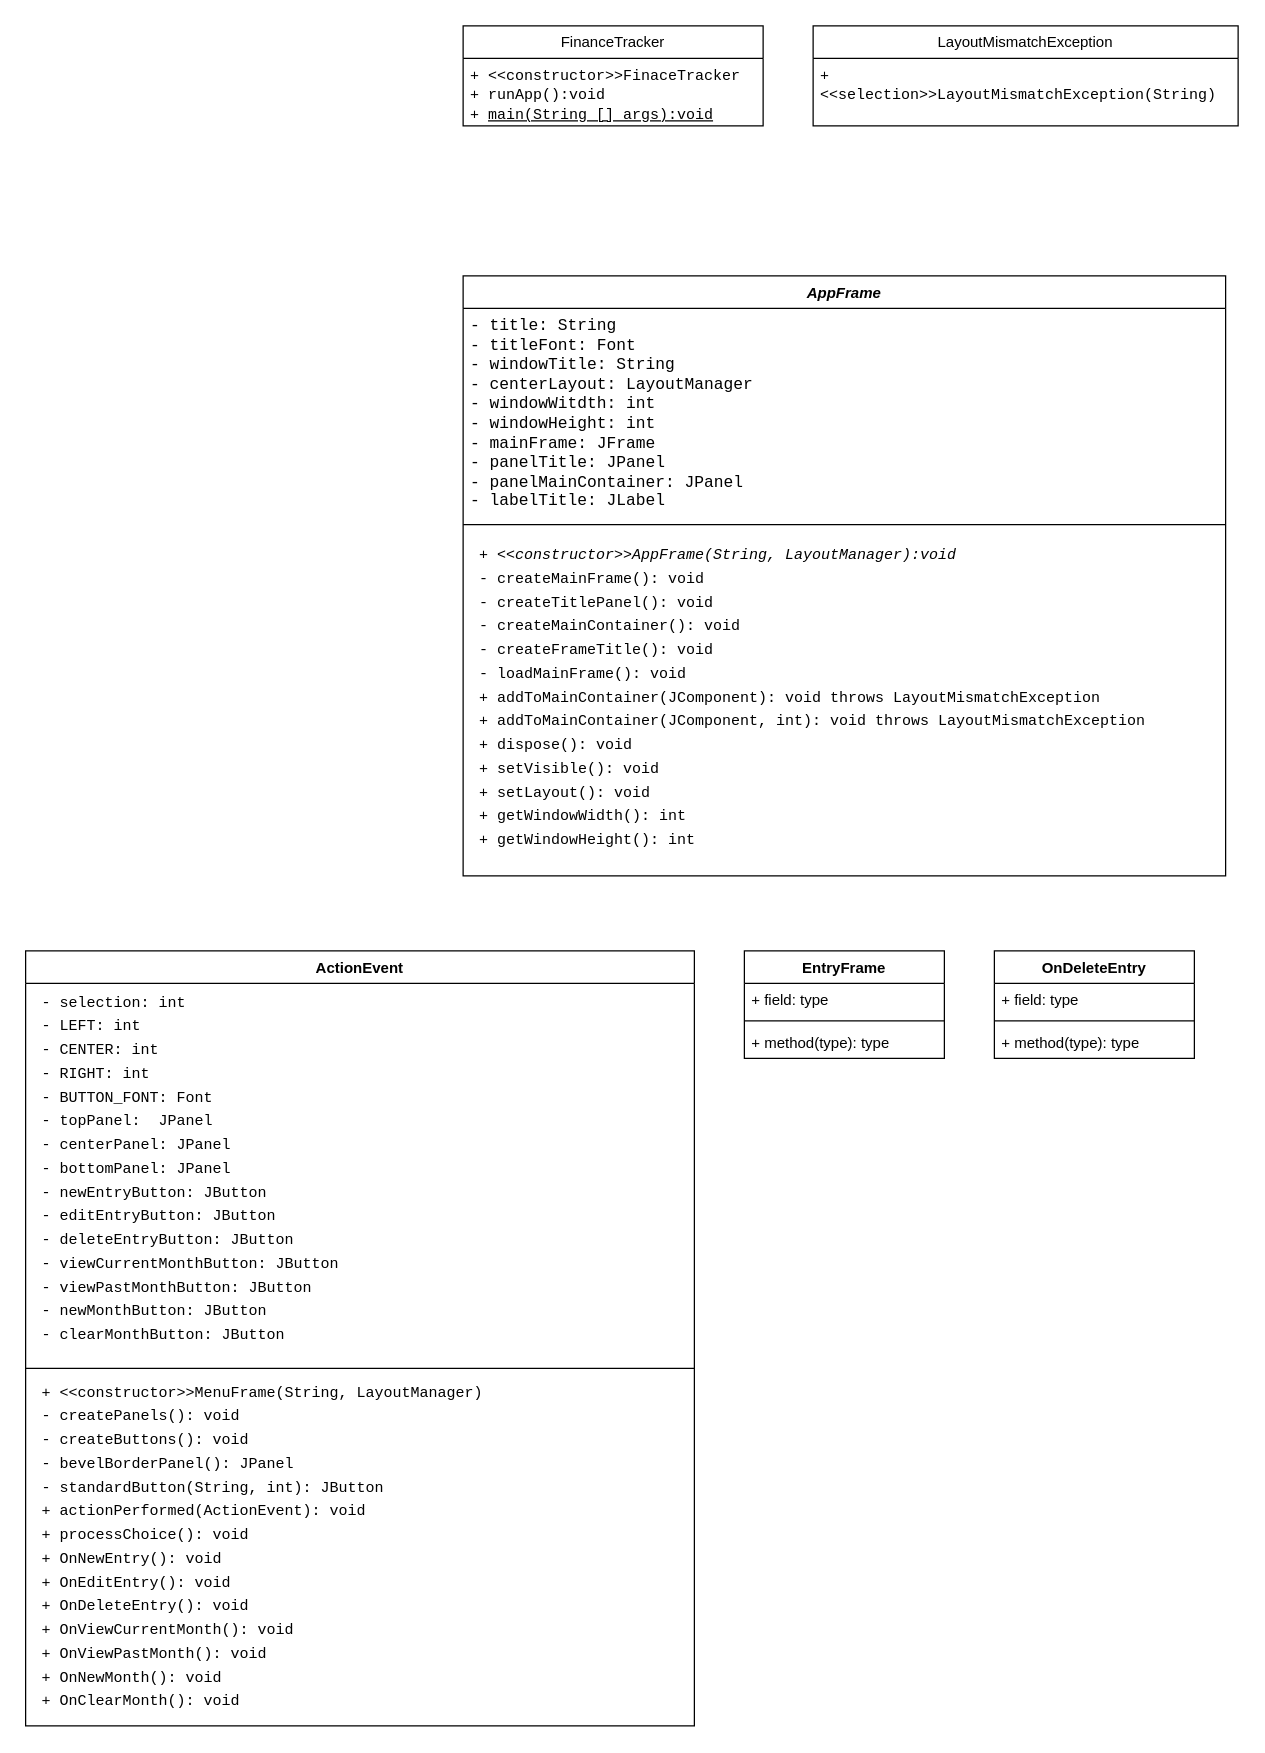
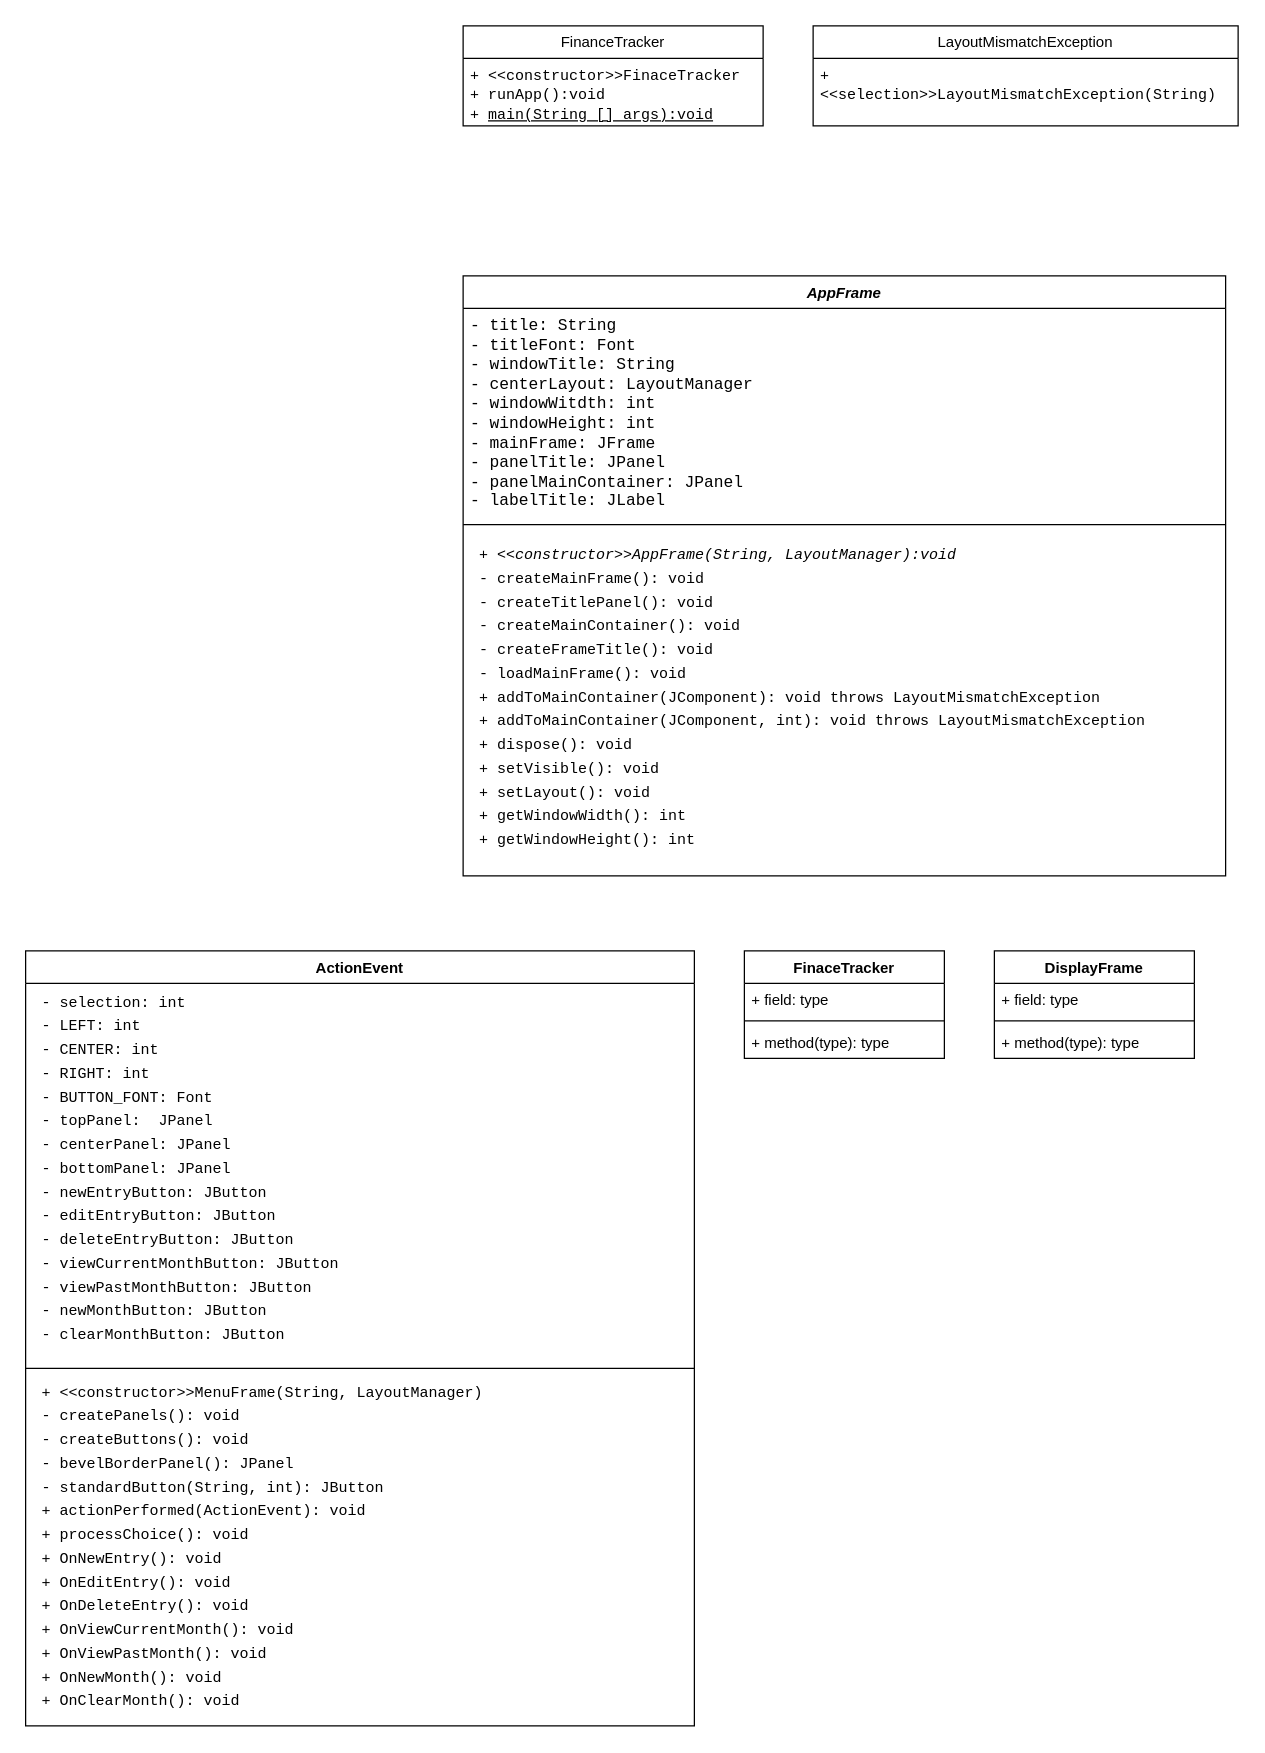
node "EntryFrame": label "EntryFrame" -> "FinaceTracker"
node "OnDeleteEntry": label "OnDeleteEntry" -> "DisplayFrame"
